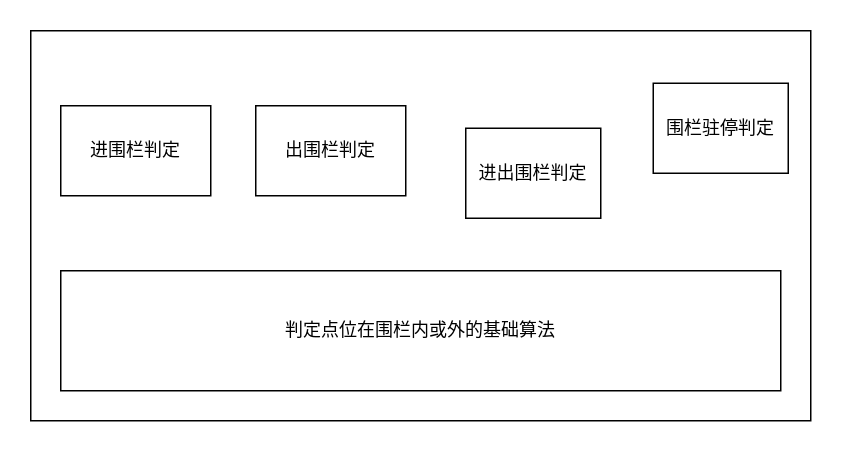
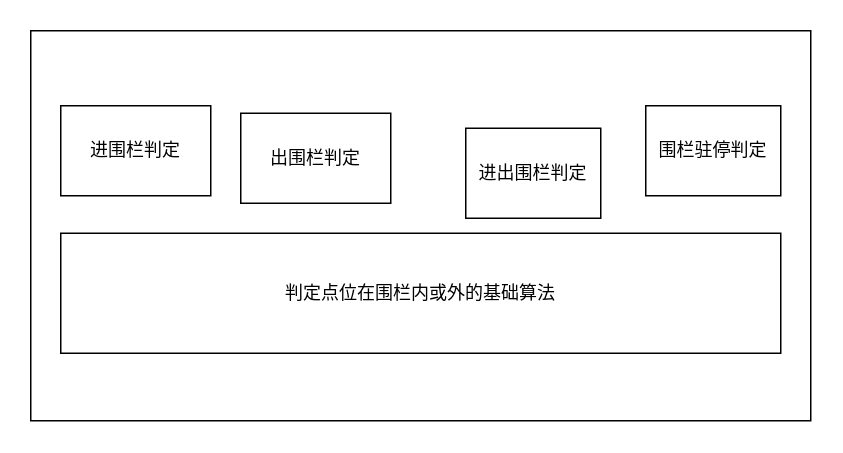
node "围栏驻停判定": moved (721, 128) -> (713, 151)
node "出围栏判定": moved (331, 151) -> (316, 158)
node "判定点位在围栏内或外的基础算法": moved (421, 331) -> (421, 293)
